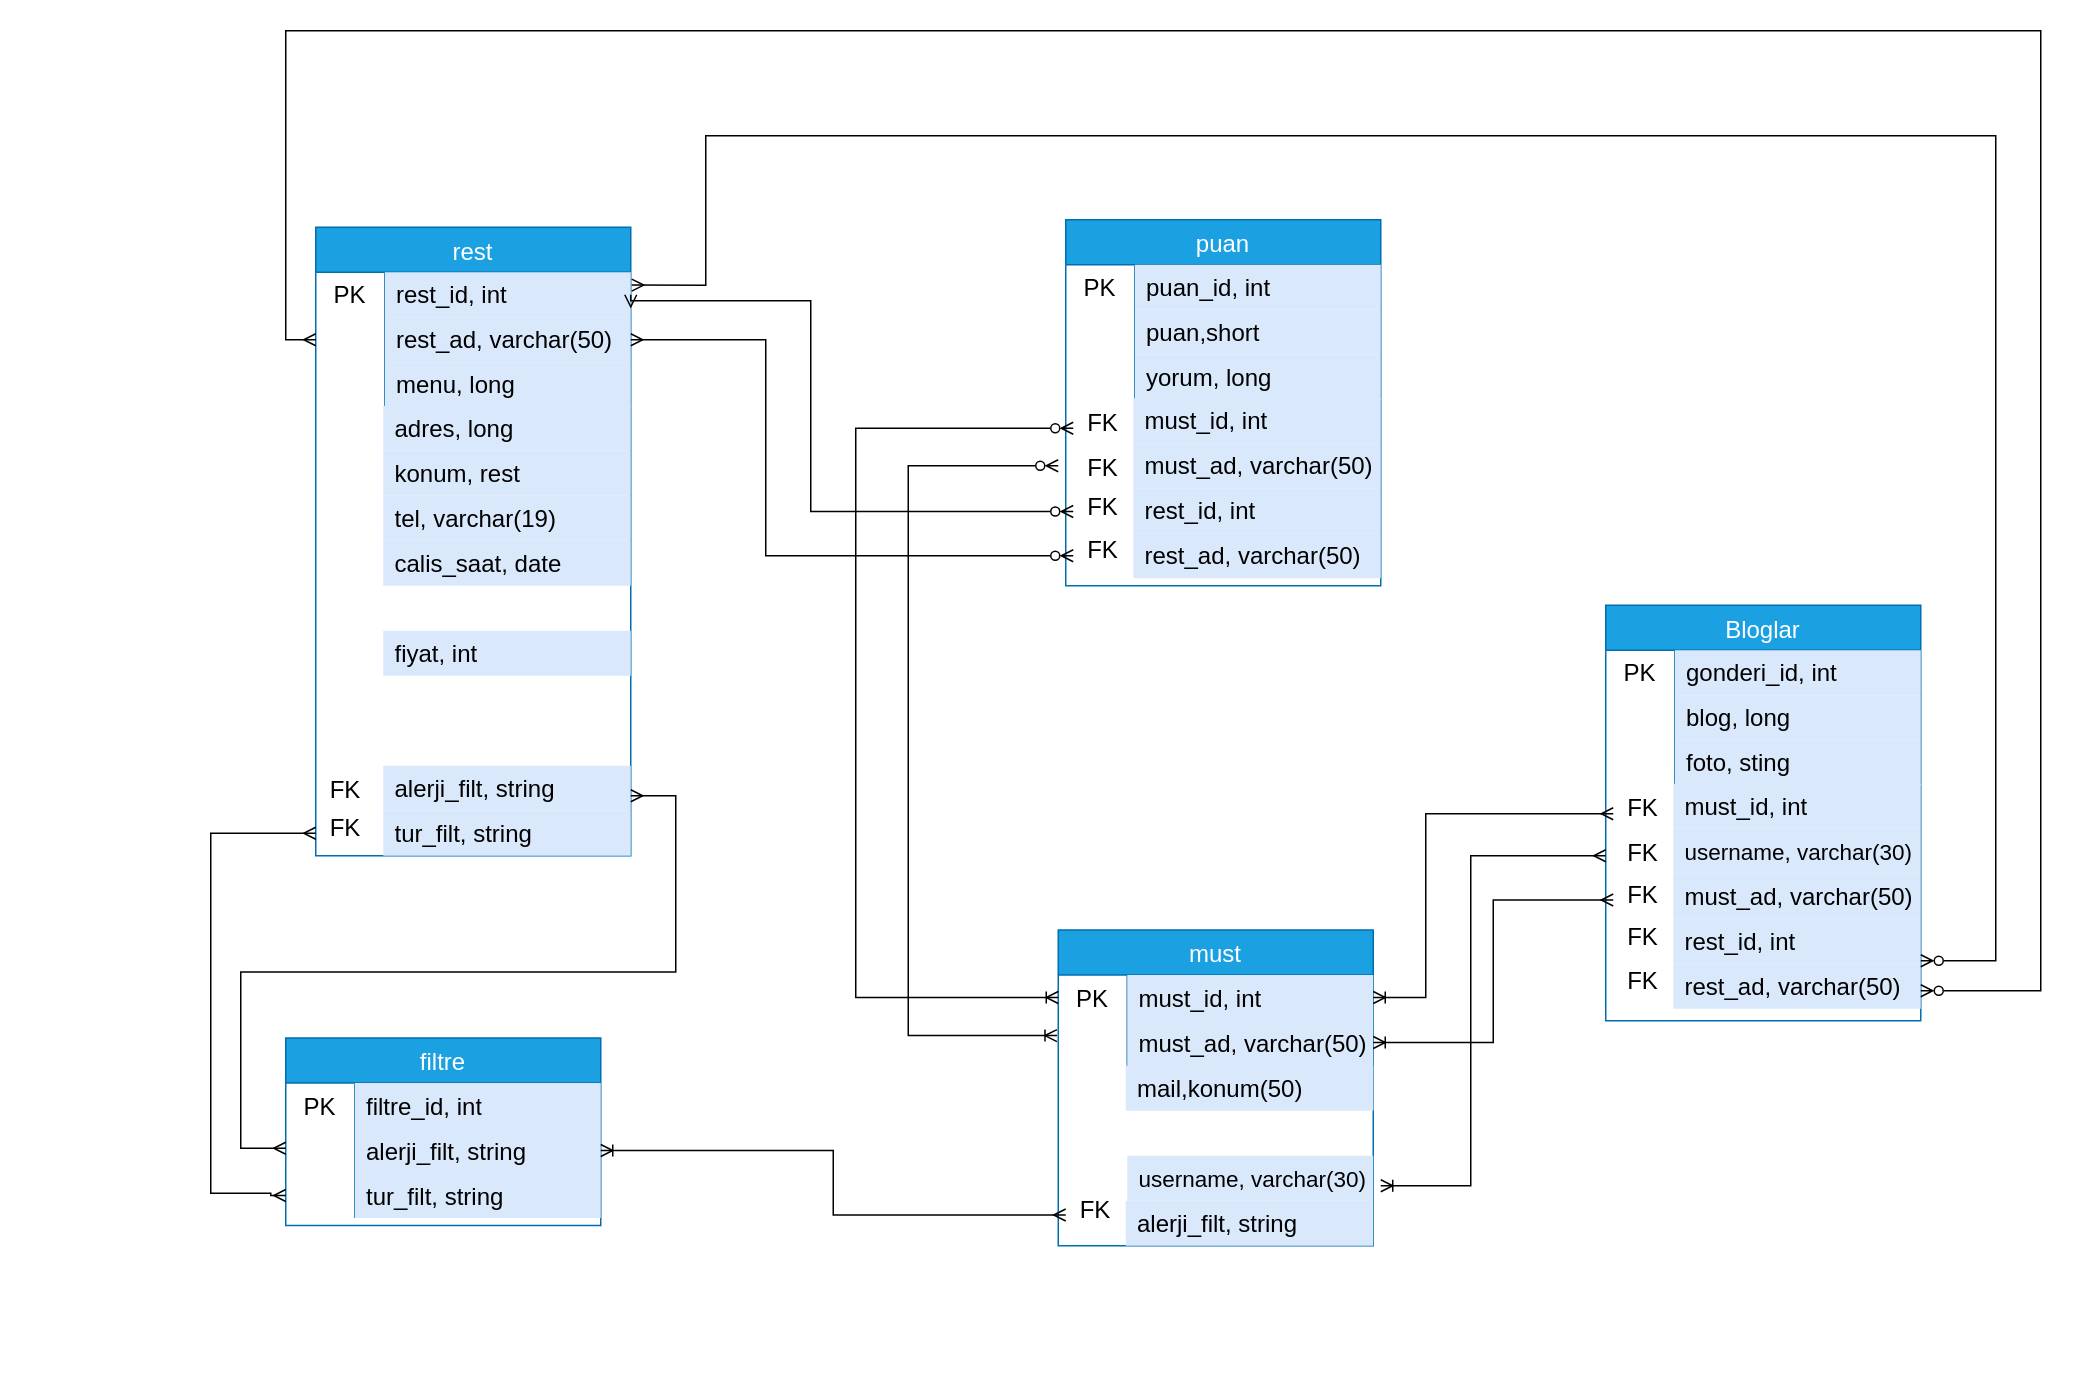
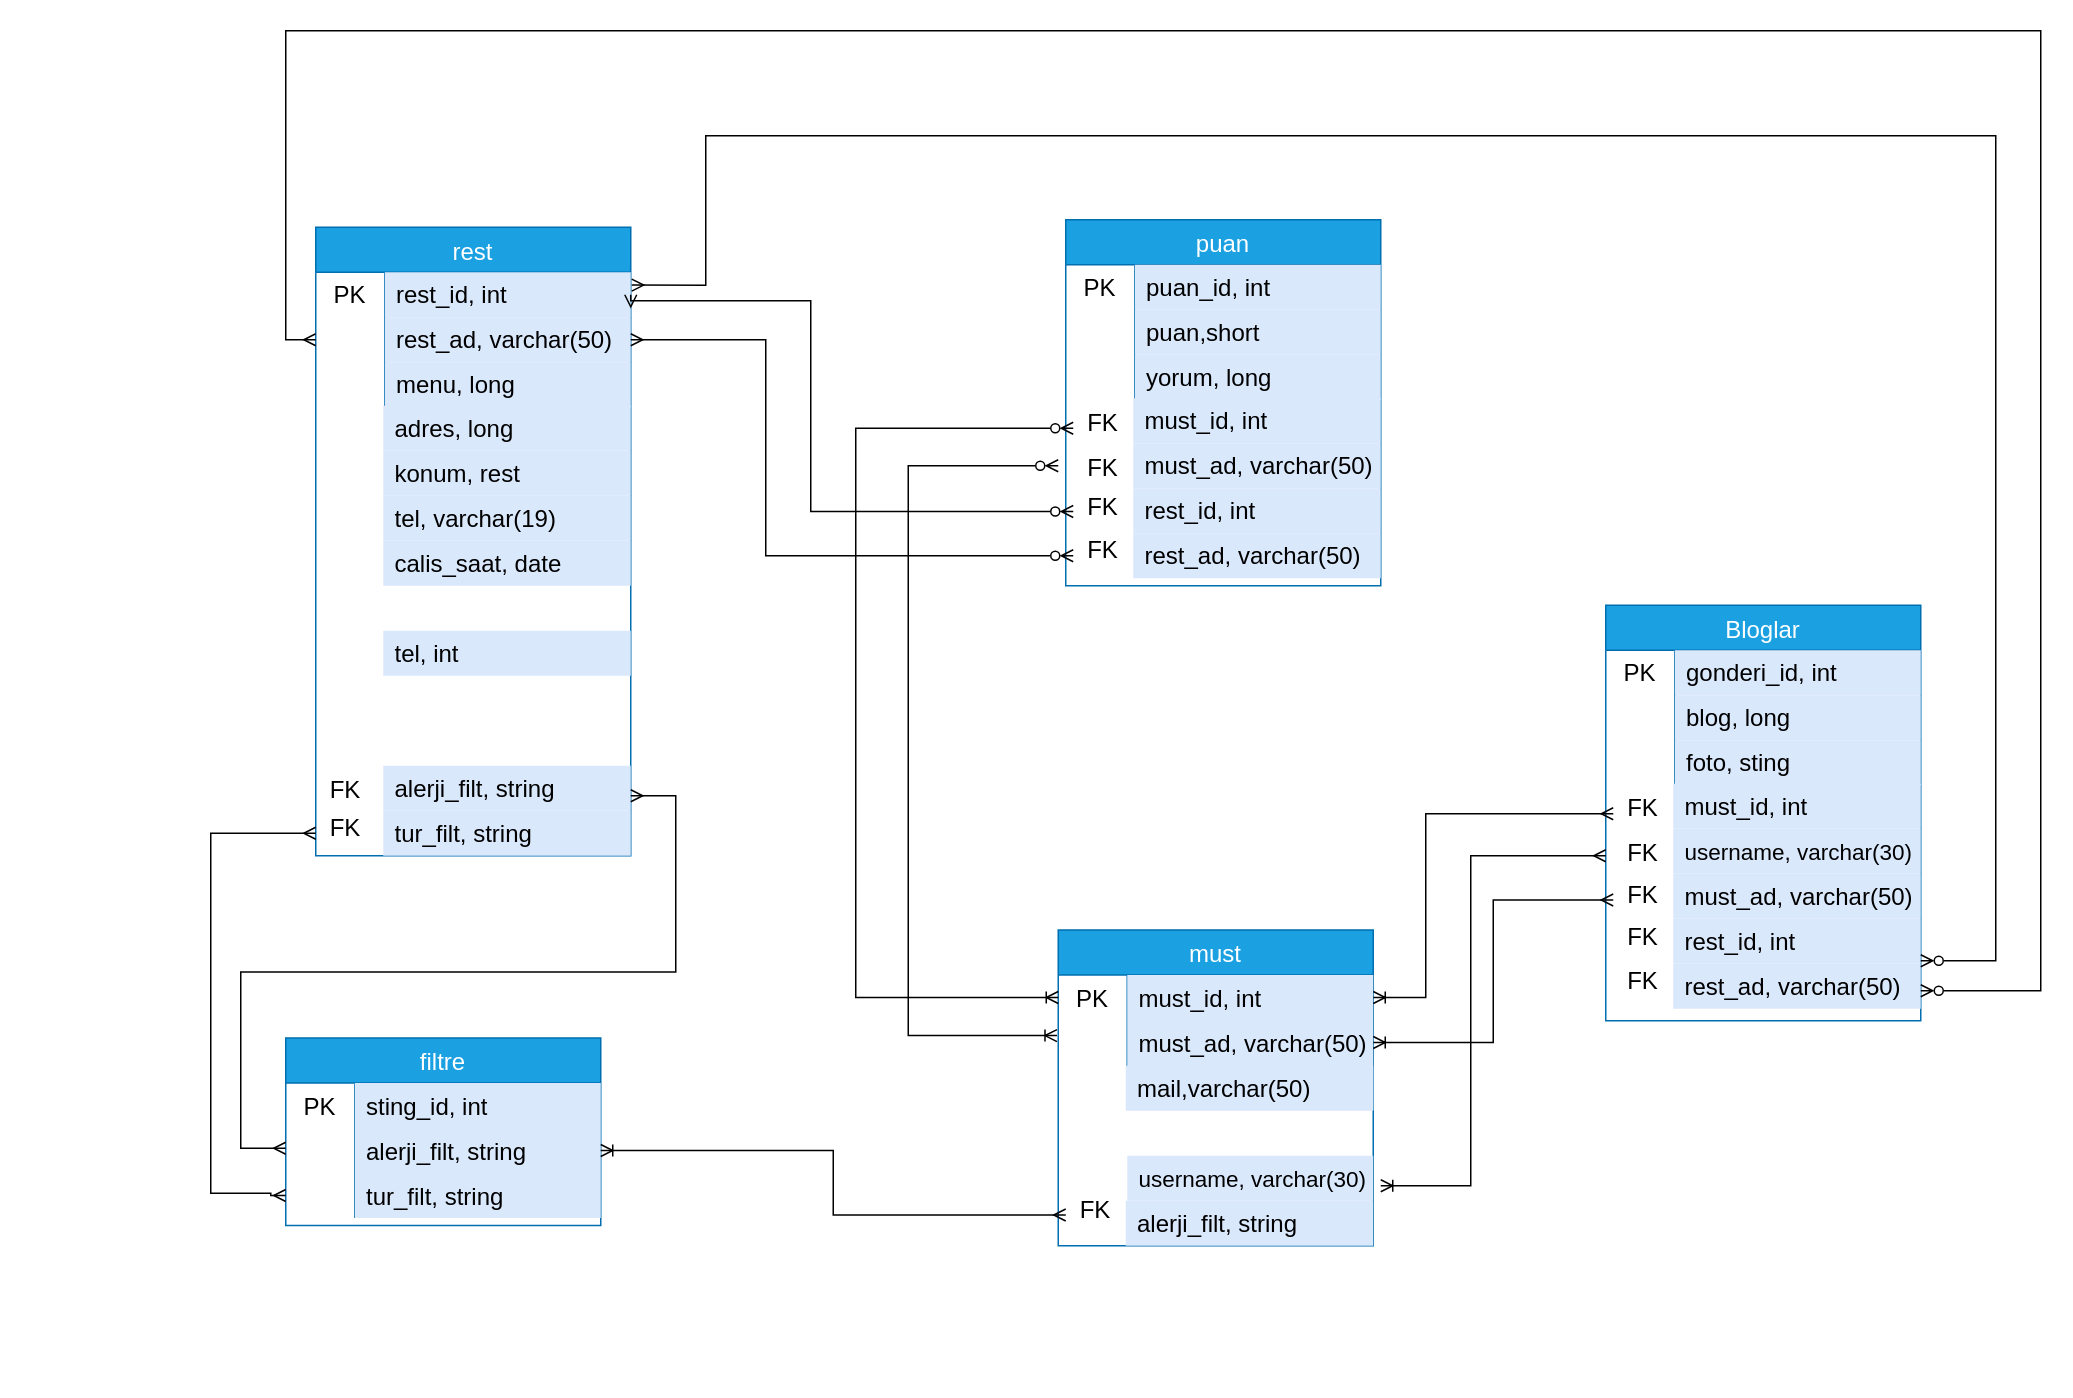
node "fiyat, int": label "fiyat, int" -> "tel, int"
node "mail,konum(50)": label "mail,konum(50)" -> "mail,varchar(50)"
node "filtre_id, int": label "filtre_id, int" -> "sting_id, int"
